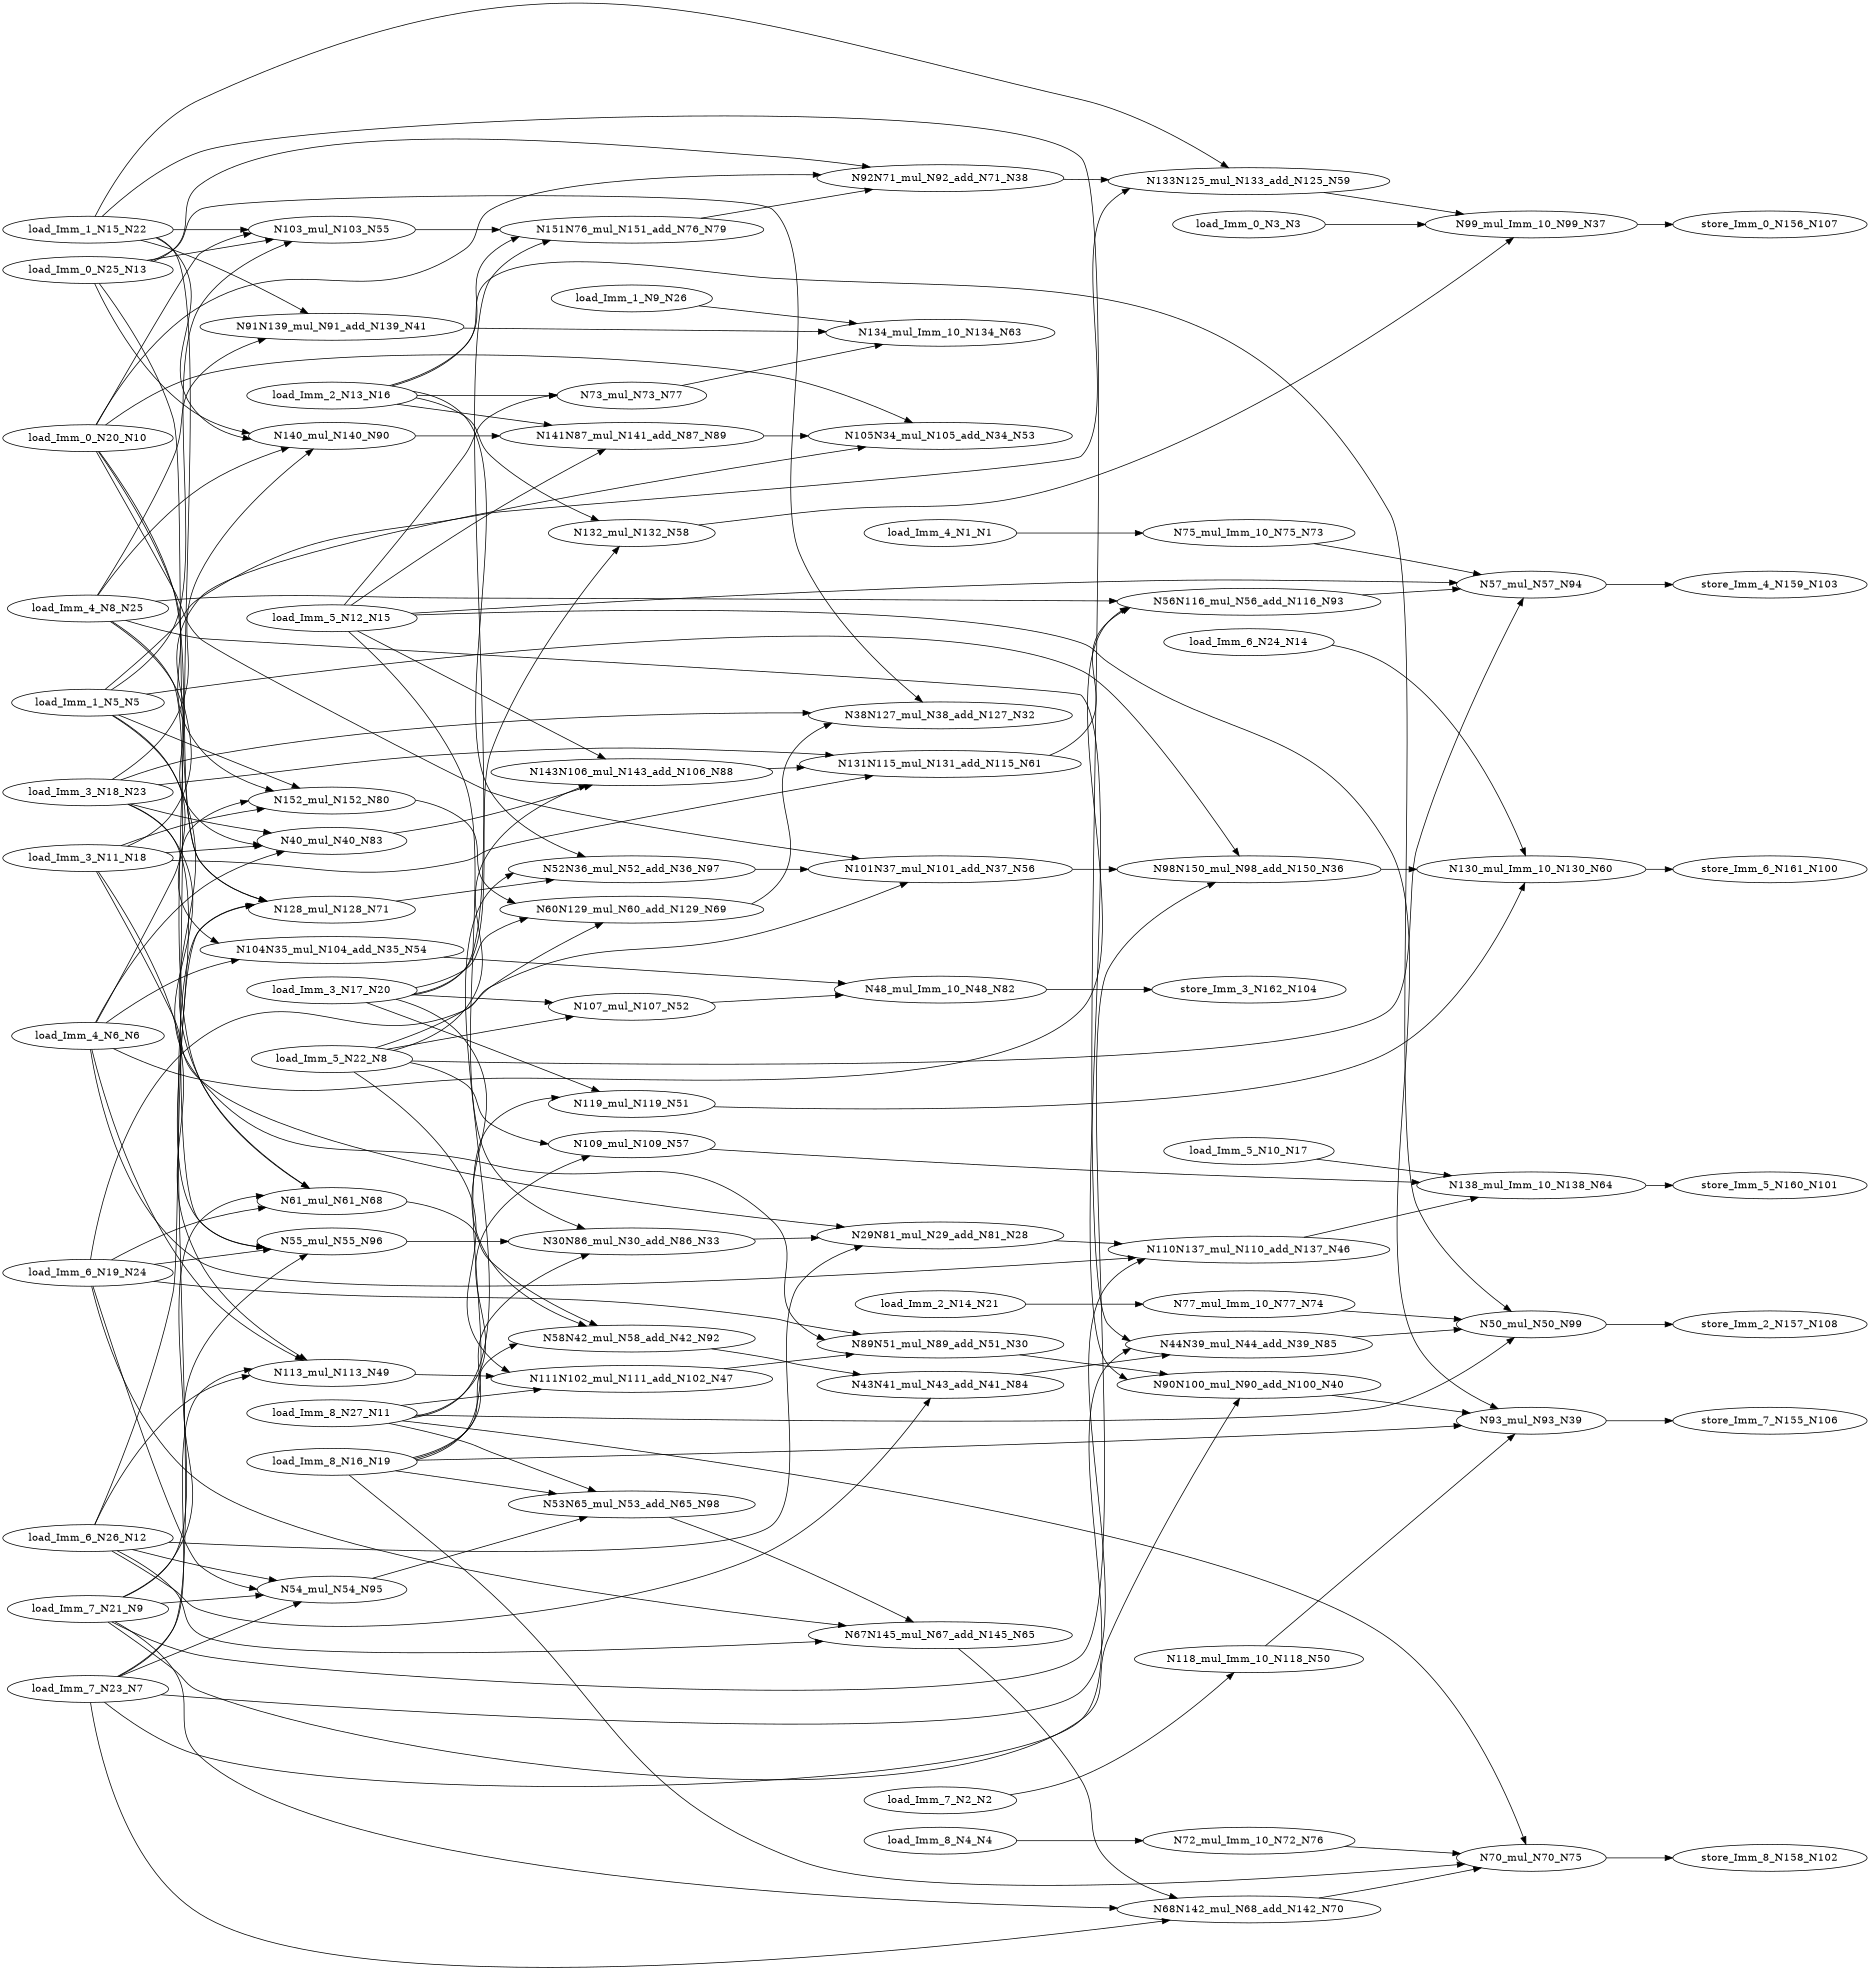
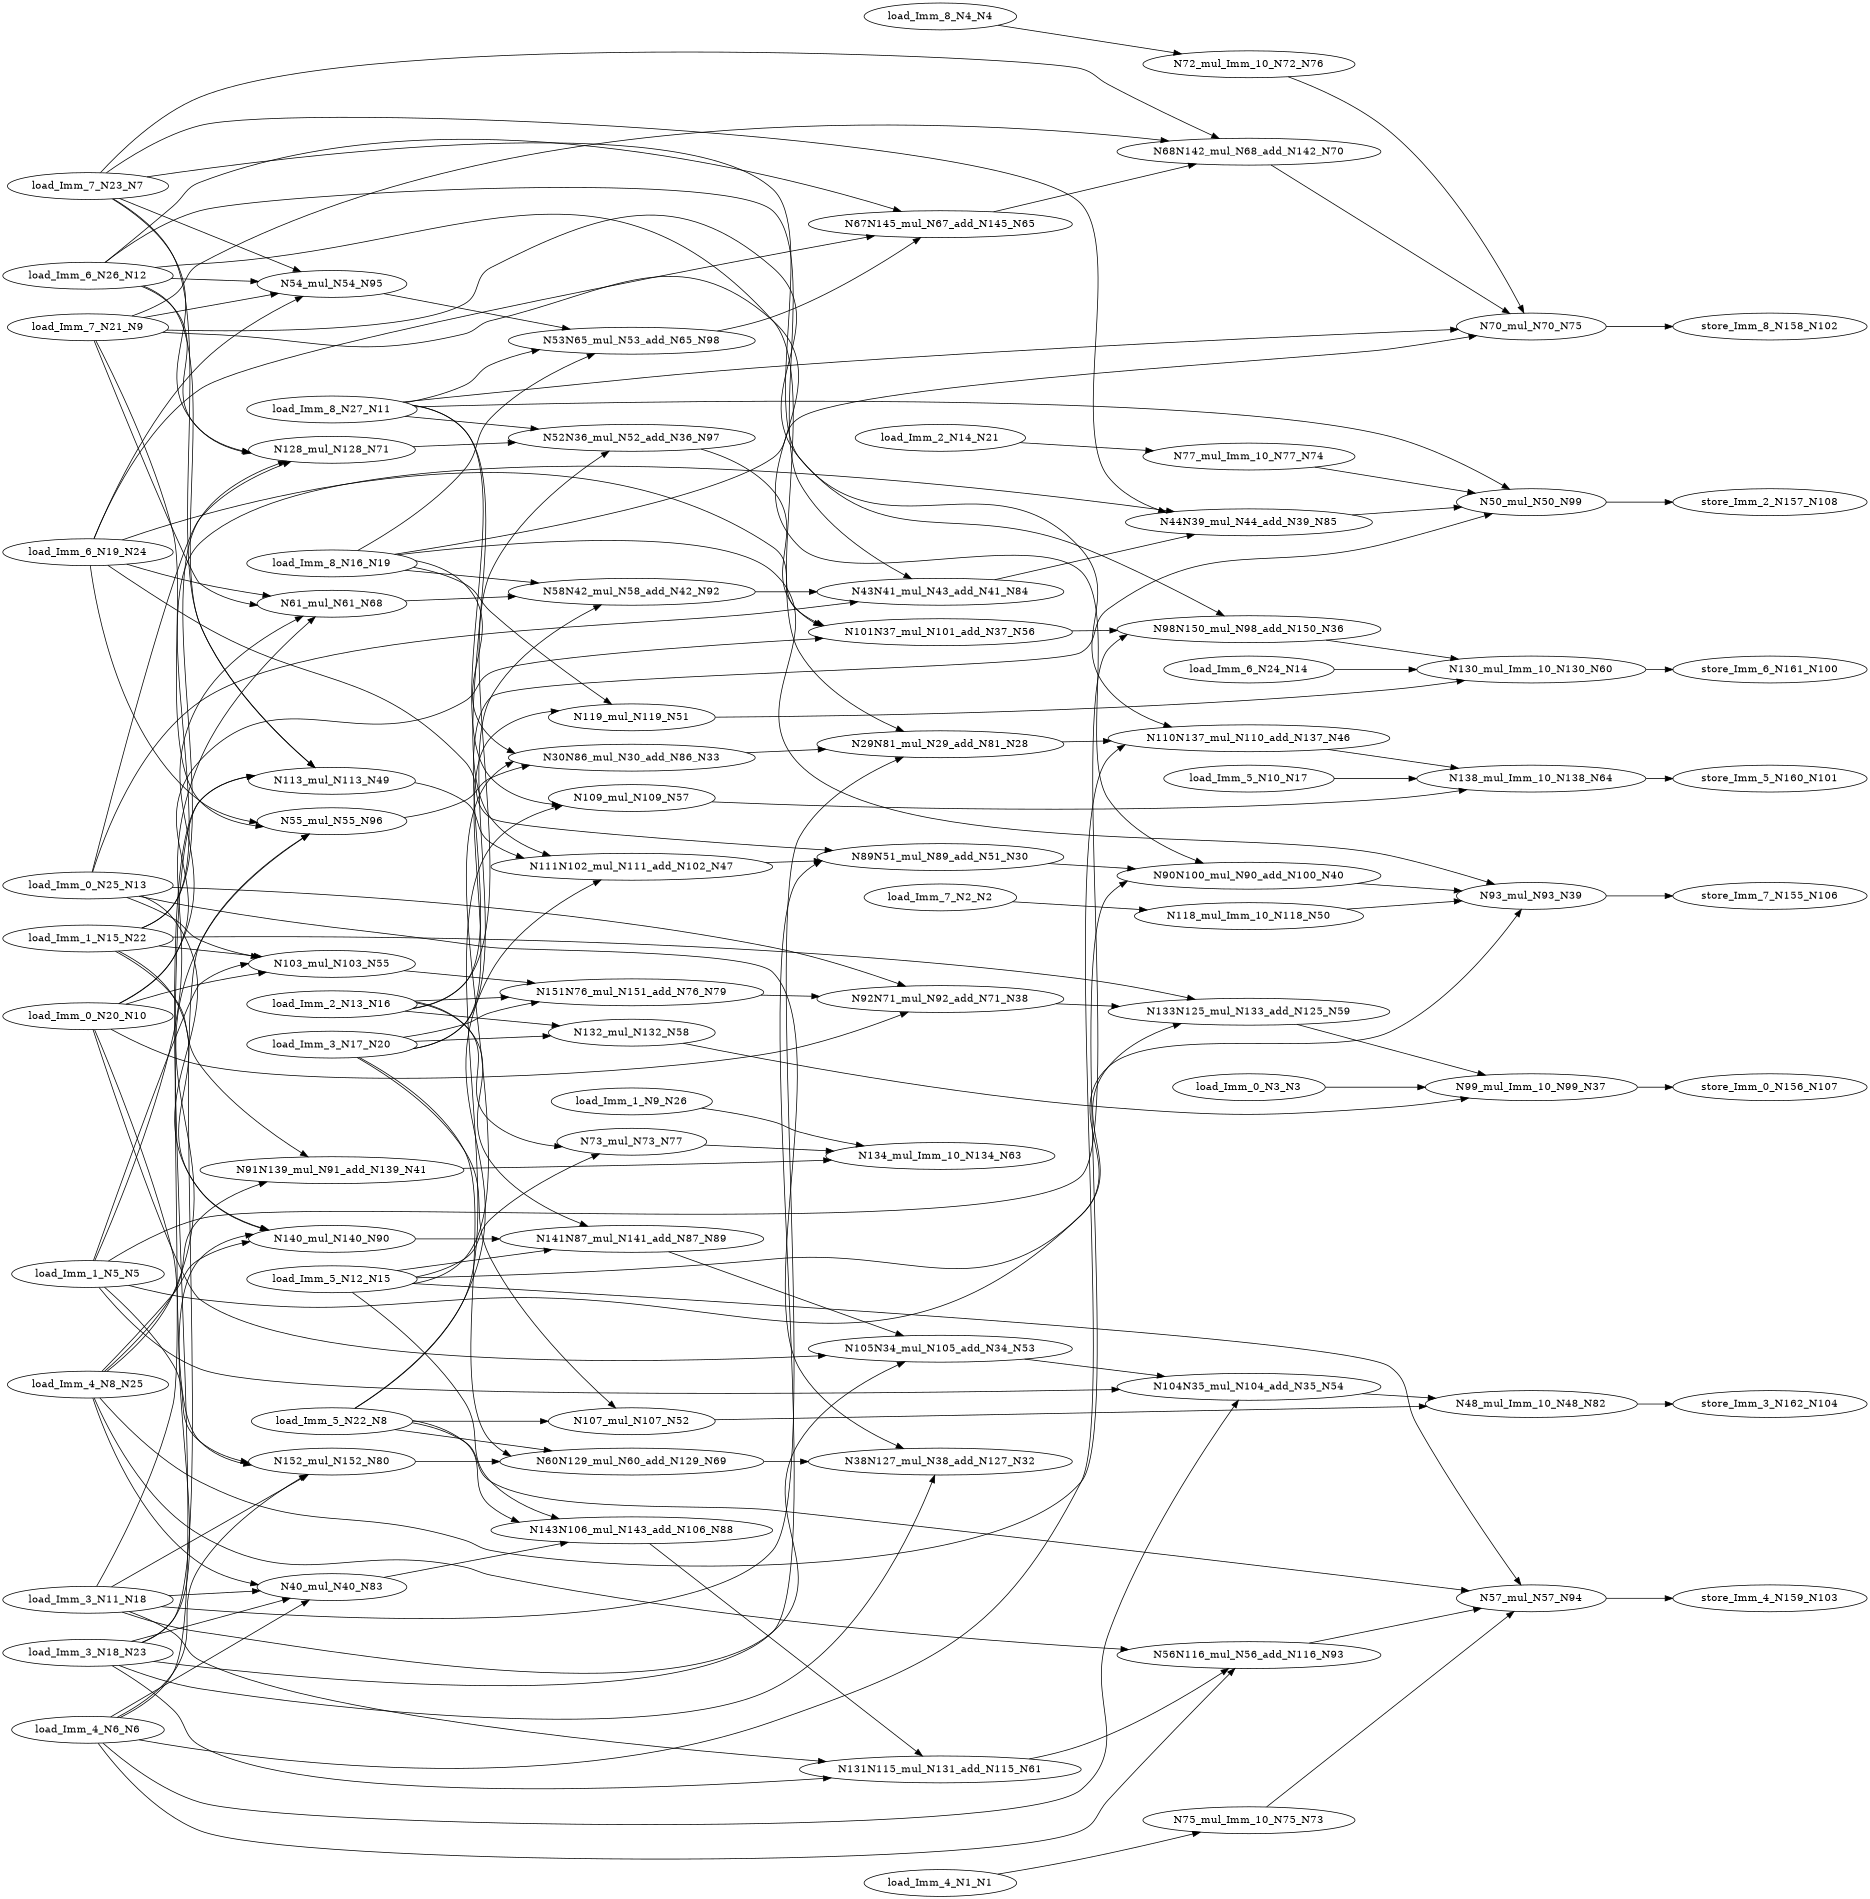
edge "load_Imm_0_N25_N13" -> "N43N41_mul_N43_add_N41_N84": added
edge "N105N34_mul_N105_add_N34_N53" -> "N104N35_mul_N104_add_N35_N54": added
